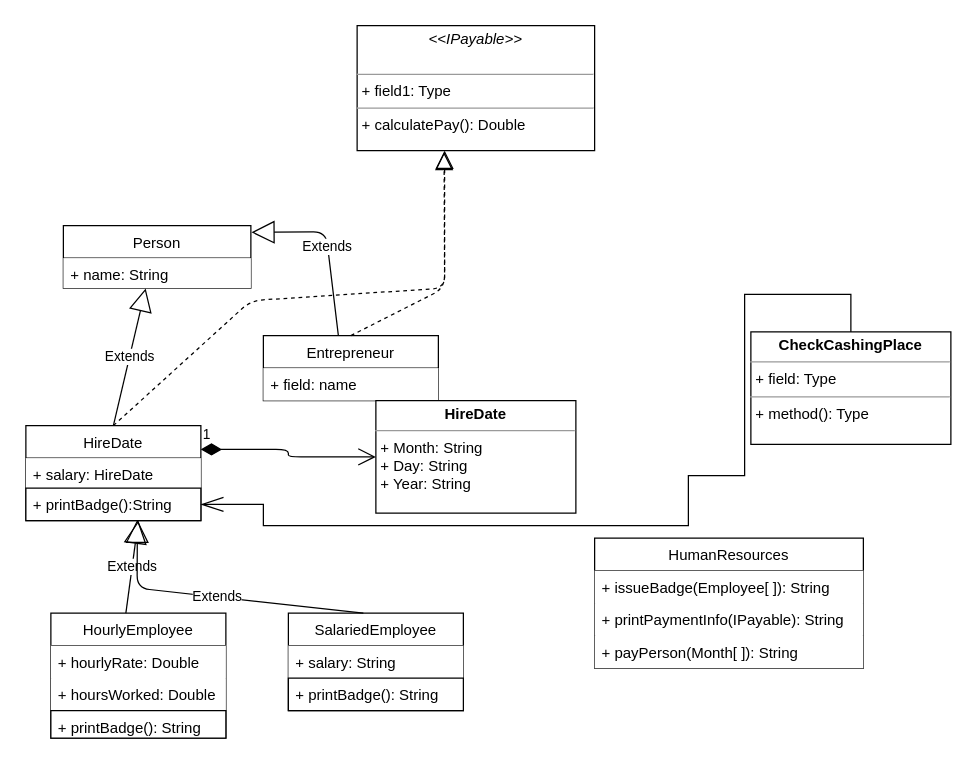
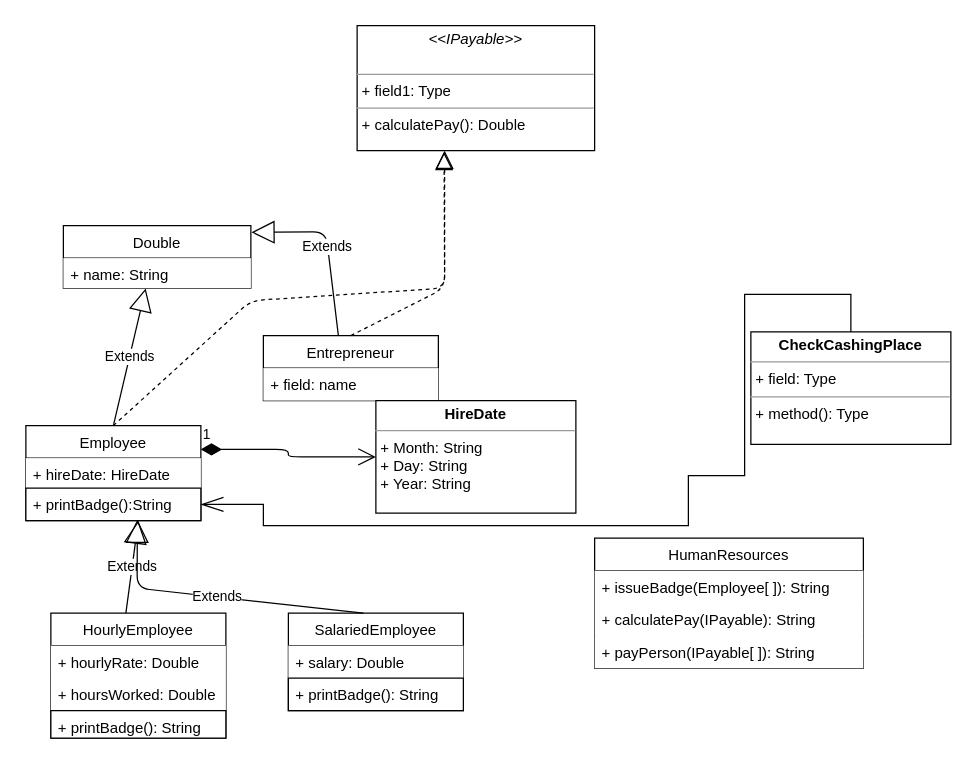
node "Person": label "Person" -> "Double"
node "HireDate": label "HireDate" -> "Employee"
node "+ salary: HireDate": label "+ salary: HireDate" -> "+ hireDate: HireDate"
node "+ printPaymentInfo(IPayable): String": label "+ printPaymentInfo(IPayable): String" -> "+ calculatePay(IPayable): String"
node "+ payPerson(Month[ ]): String": label "+ payPerson(Month[ ]): String" -> "+ payPerson(IPayable[ ]): String"
node "+ salary: String": label "+ salary: String" -> "+ salary: Double"
